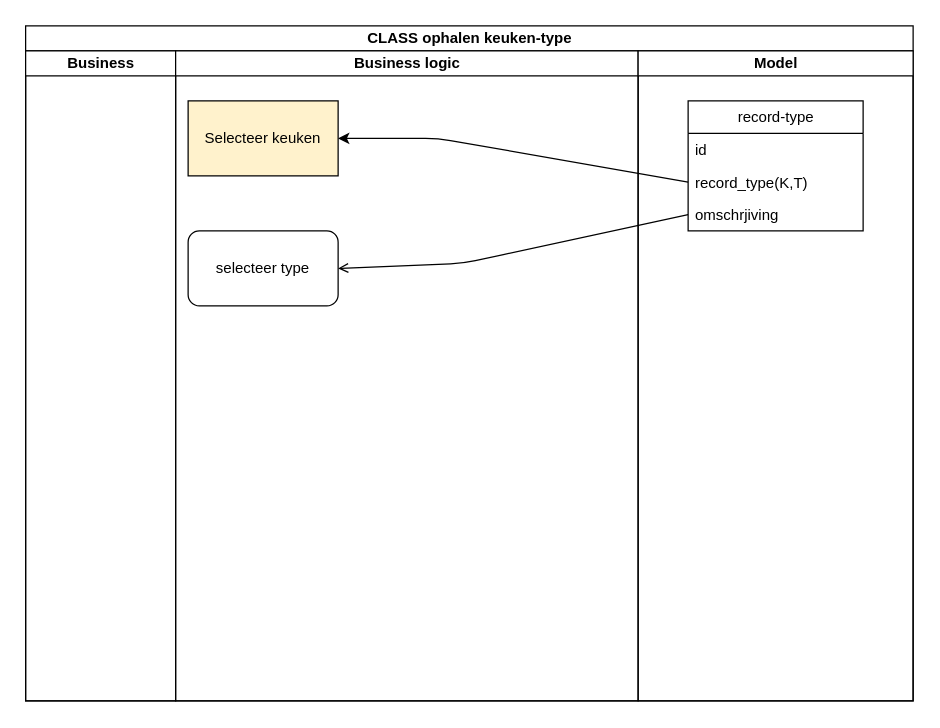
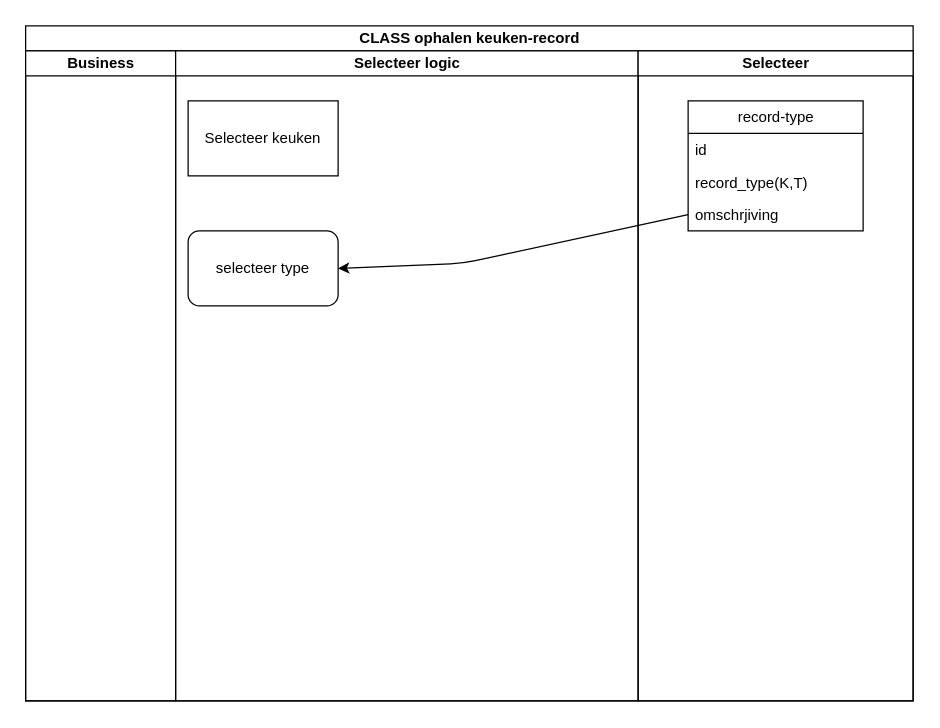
node "CLASS ophalen keuken-type": label "CLASS ophalen keuken-type" -> "CLASS ophalen keuken-record"
node "Business logic": label "Business logic" -> "Selecteer logic"
node "Model": label "Model" -> "Selecteer"
node "Selecteer keuken": fillcolor #fff2cc -> #ffffff
edge "record_type(K,T)" -> "Selecteer keuken": removed
edge "omschrjiving" -> "selecteer type": arrowhead open -> classic
